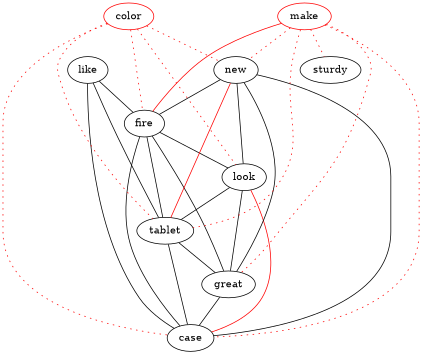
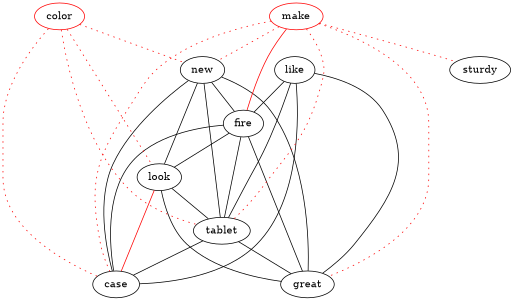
edge "color" -- "fire": removed
edge "new" -- "tablet": color red -> black
edge "great" -- "case": now "great" -- "like"
